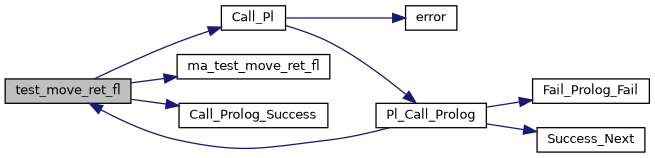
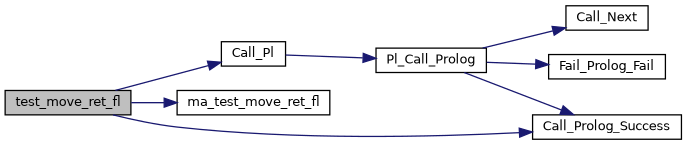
node "error": removed
node "Success_Next": label "Success_Next" -> "Call_Next"
edge "Pl_Call_Prolog" -> "test_move_ret_fl": now "Pl_Call_Prolog" -> "Call_Prolog_Success"
